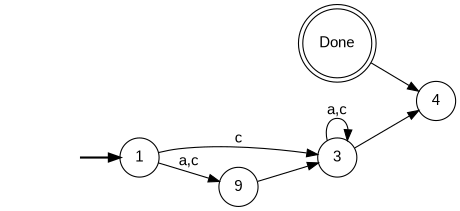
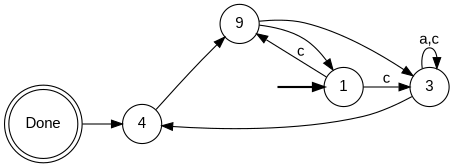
edge "9" -> "1": added
edge "4" -> "9": added
edge "1" -> "9": label "a,c" -> "c"
